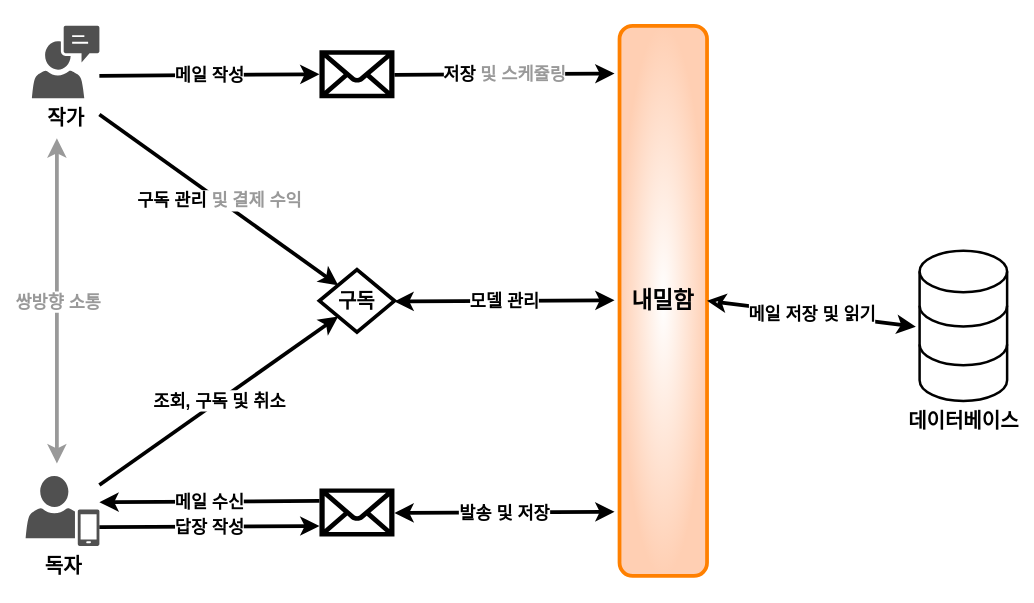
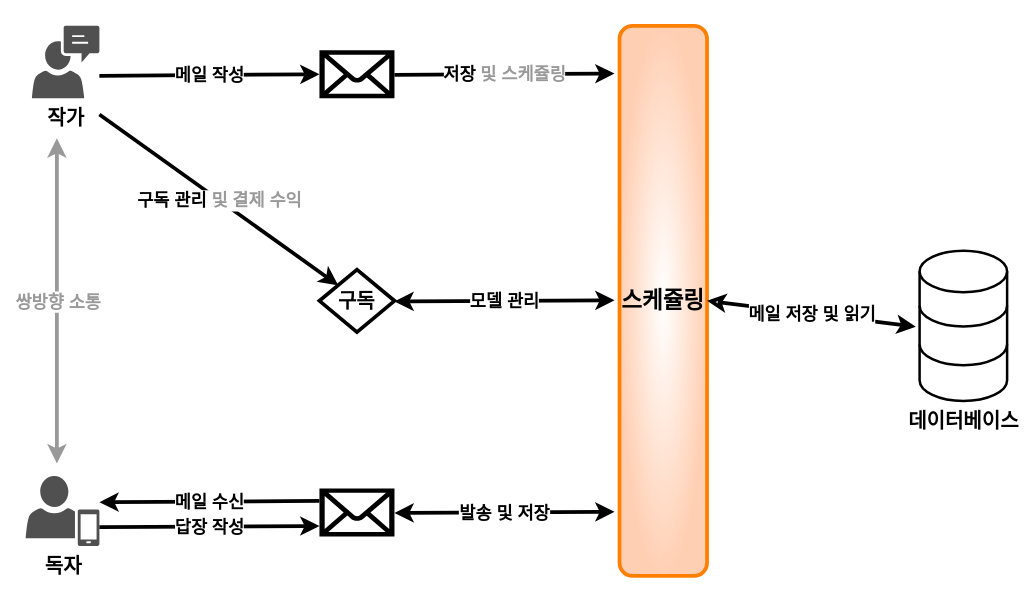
node "내밀함": label "내밀함" -> "스케쥴링"
edge "독자" -> "구독": removed, label "조회, 구독 및 취소"
